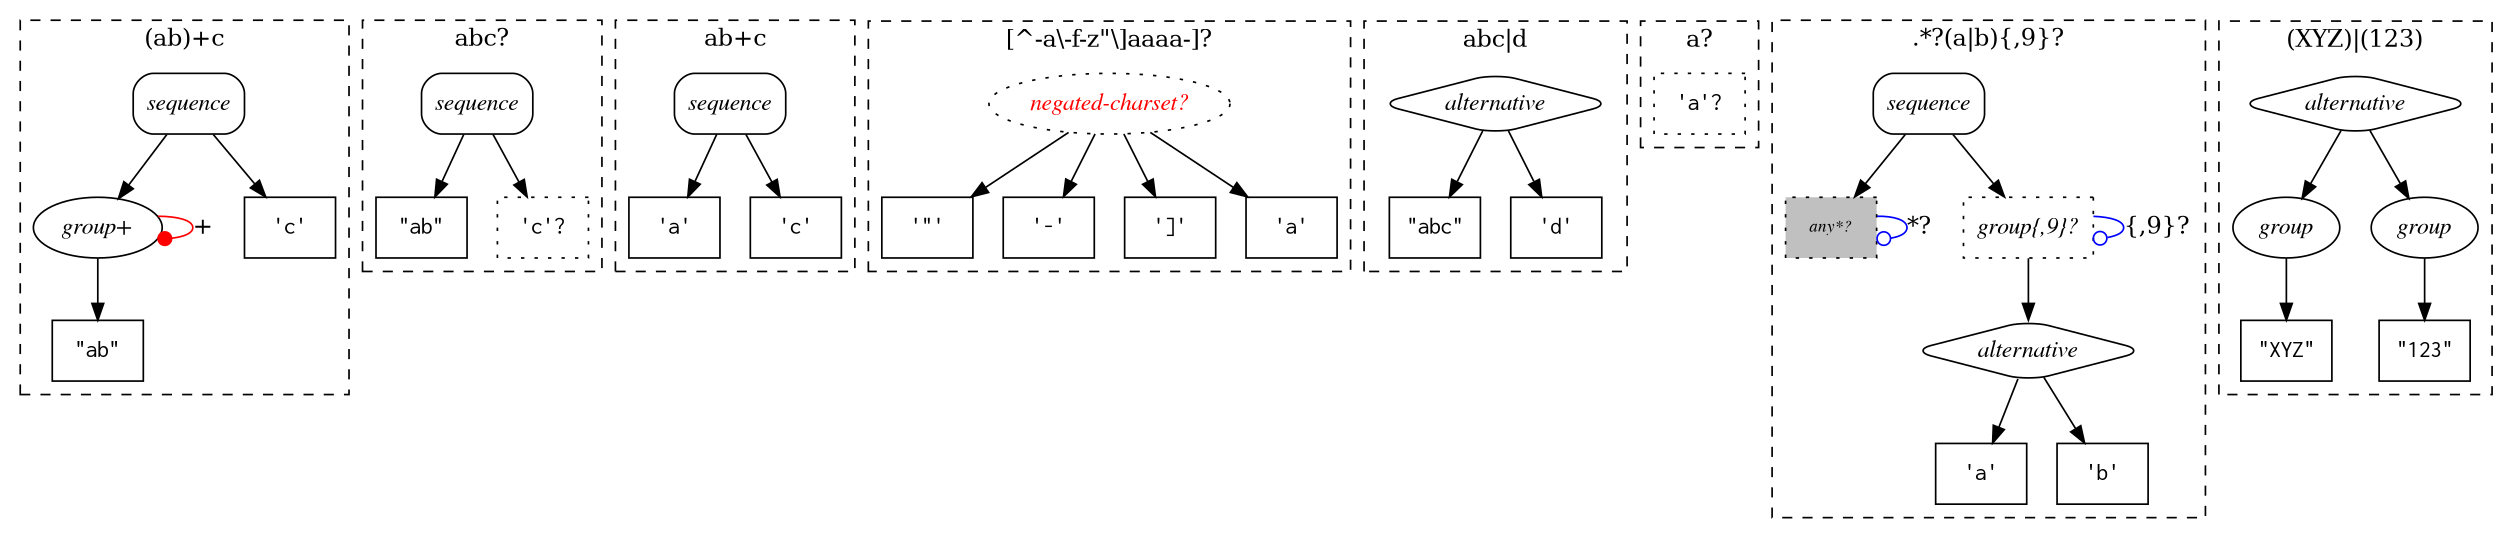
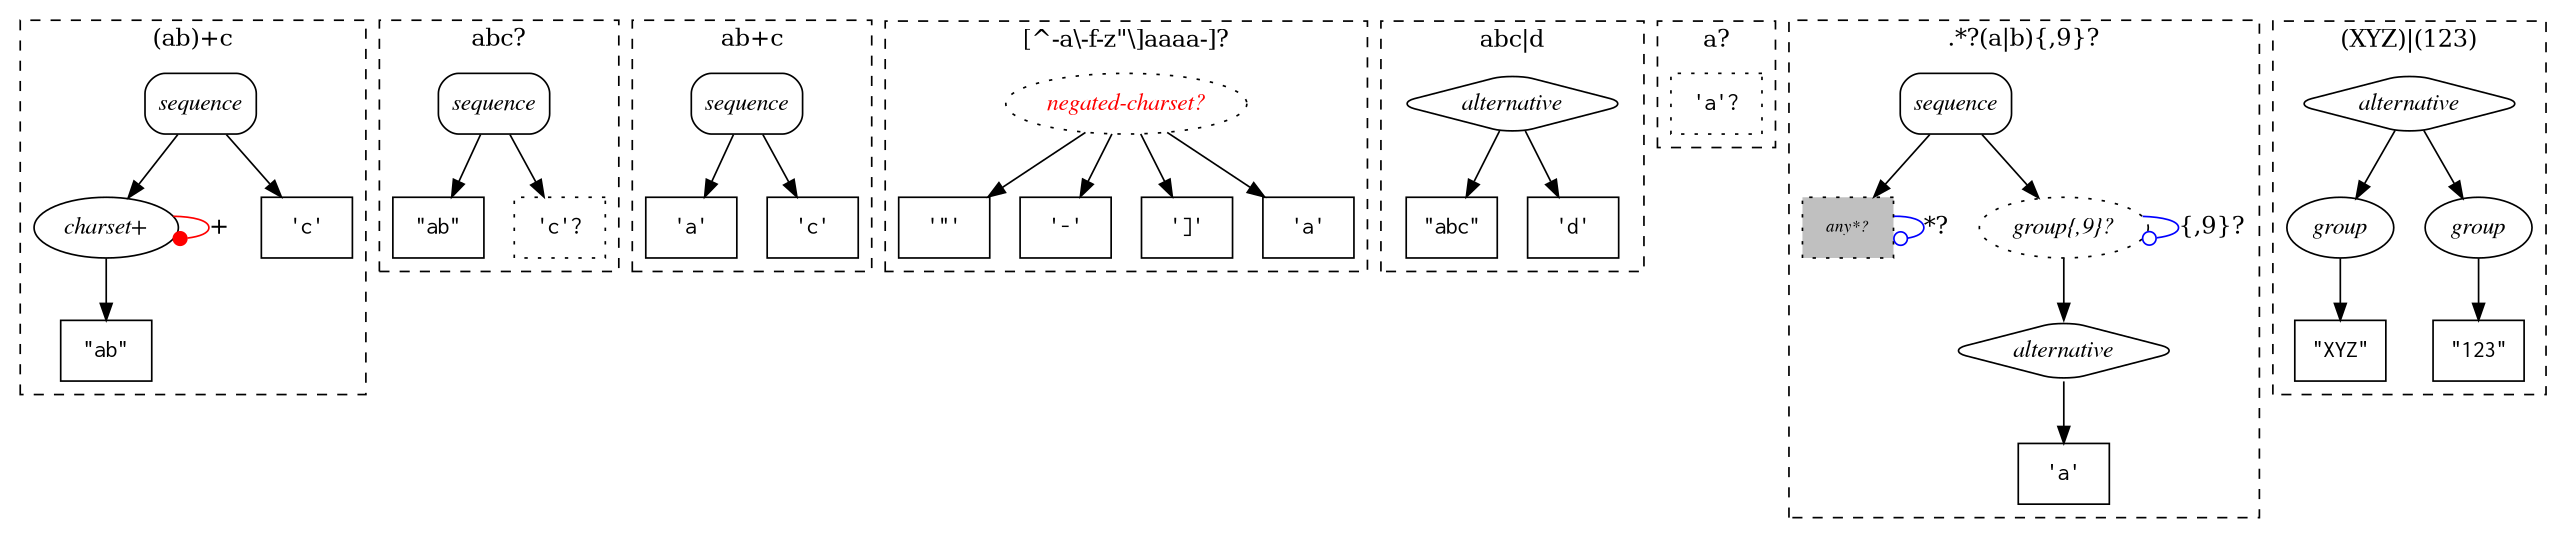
node "group+": label "group+" -> "charset+"
node "group{,9}?": shape box -> ellipse
node "'b'": removed
